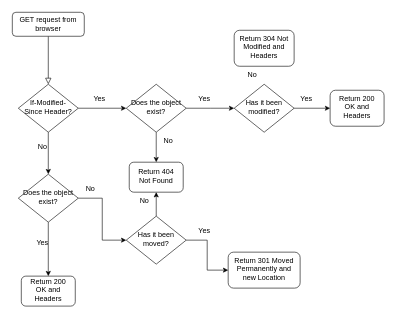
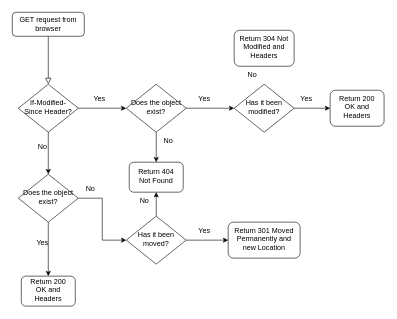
node "Return 301 Moved Permanently and new Location": moved (264, 270) -> (264, 240)
